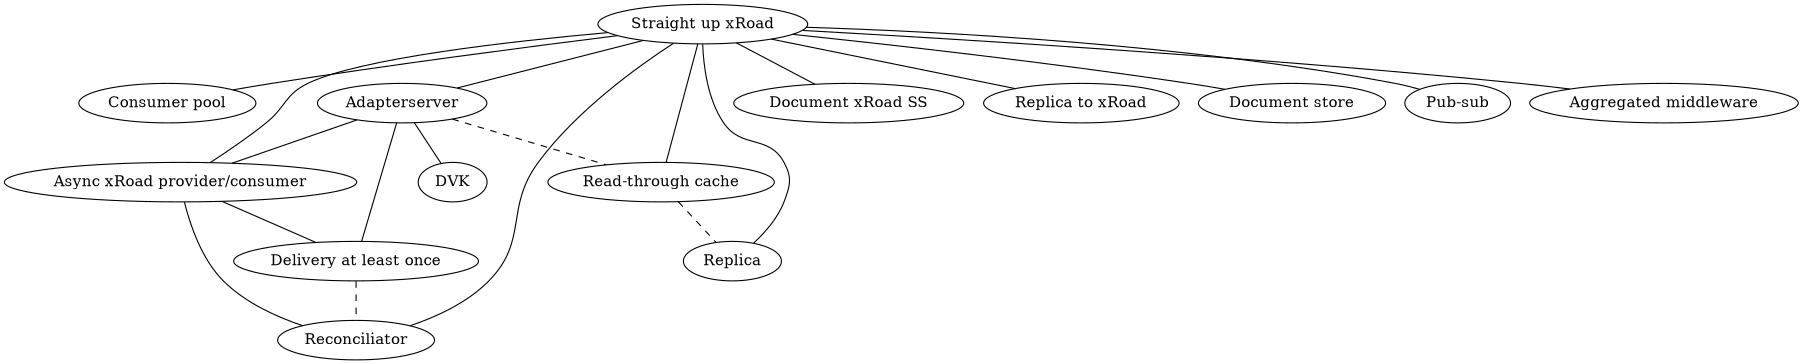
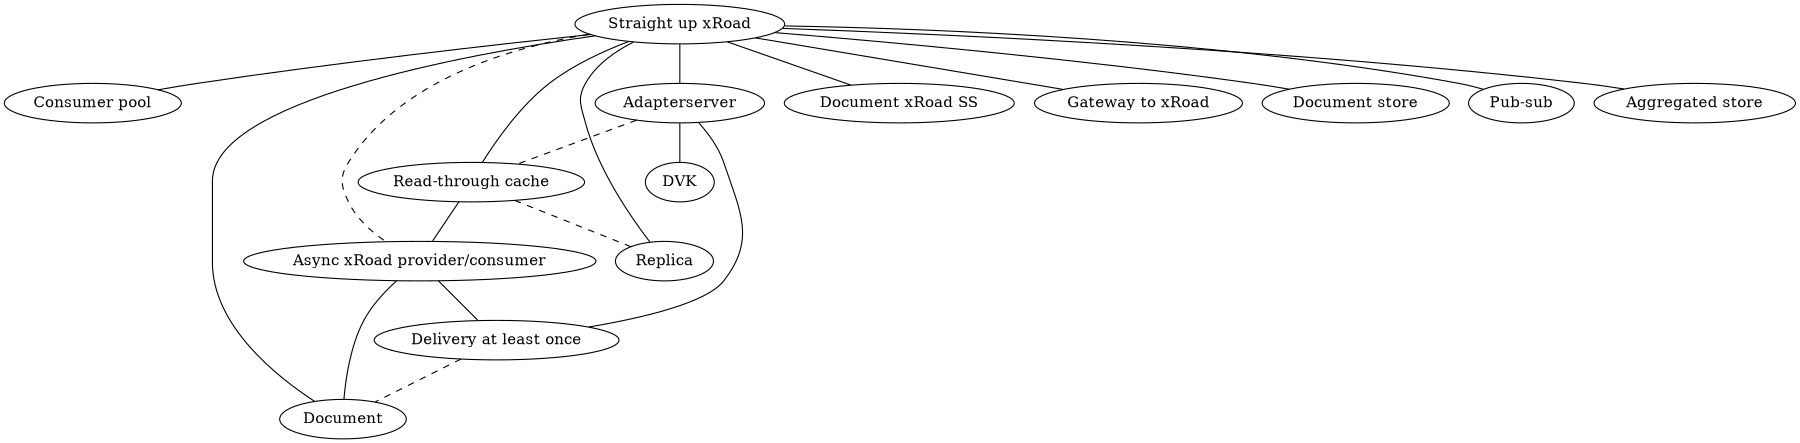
edge "Straight up xRoad" -- "Async xRoad provider/consumer": style solid -> dashed
node "Replica to xRoad": label "Replica to xRoad" -> "Gateway to xRoad"
node "Aggregated middleware": label "Aggregated middleware" -> "Aggregated store"
edge "Adapterserver" -- "Async xRoad provider/consumer": now "Read-through cache" -- "Async xRoad provider/consumer"
node "Reconciliator": label "Reconciliator" -> "Document"
